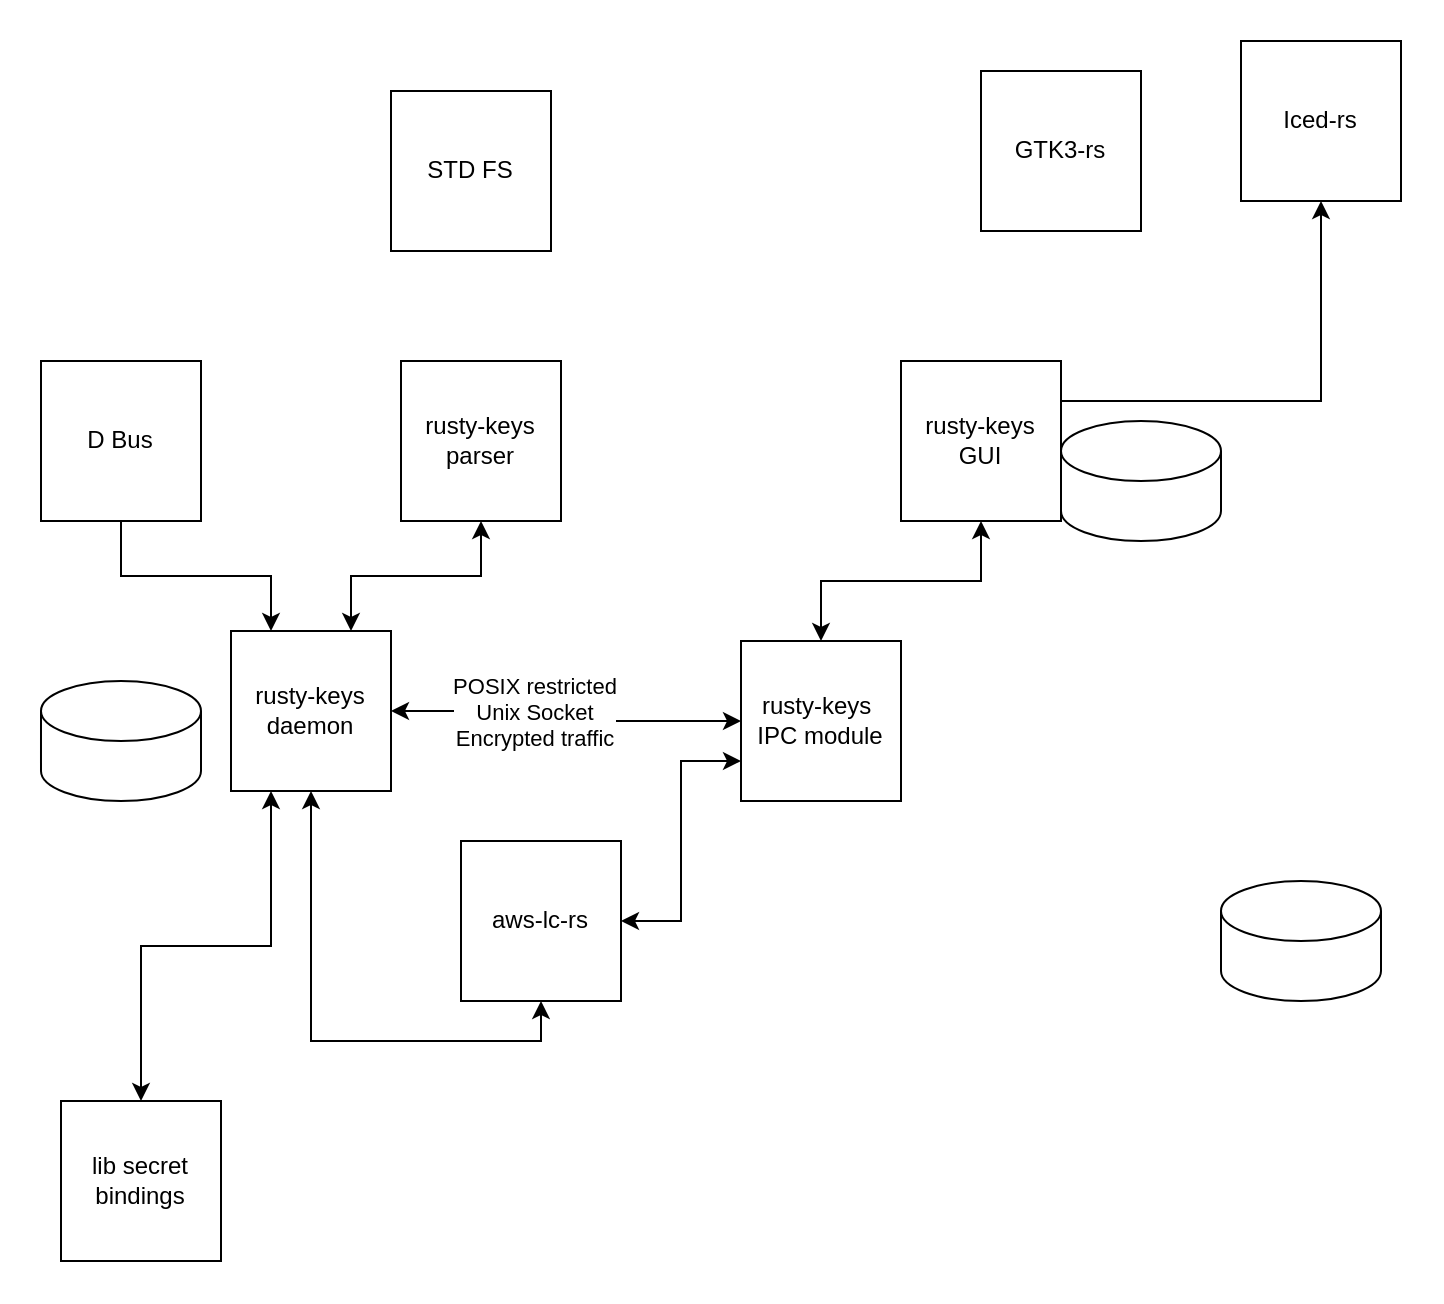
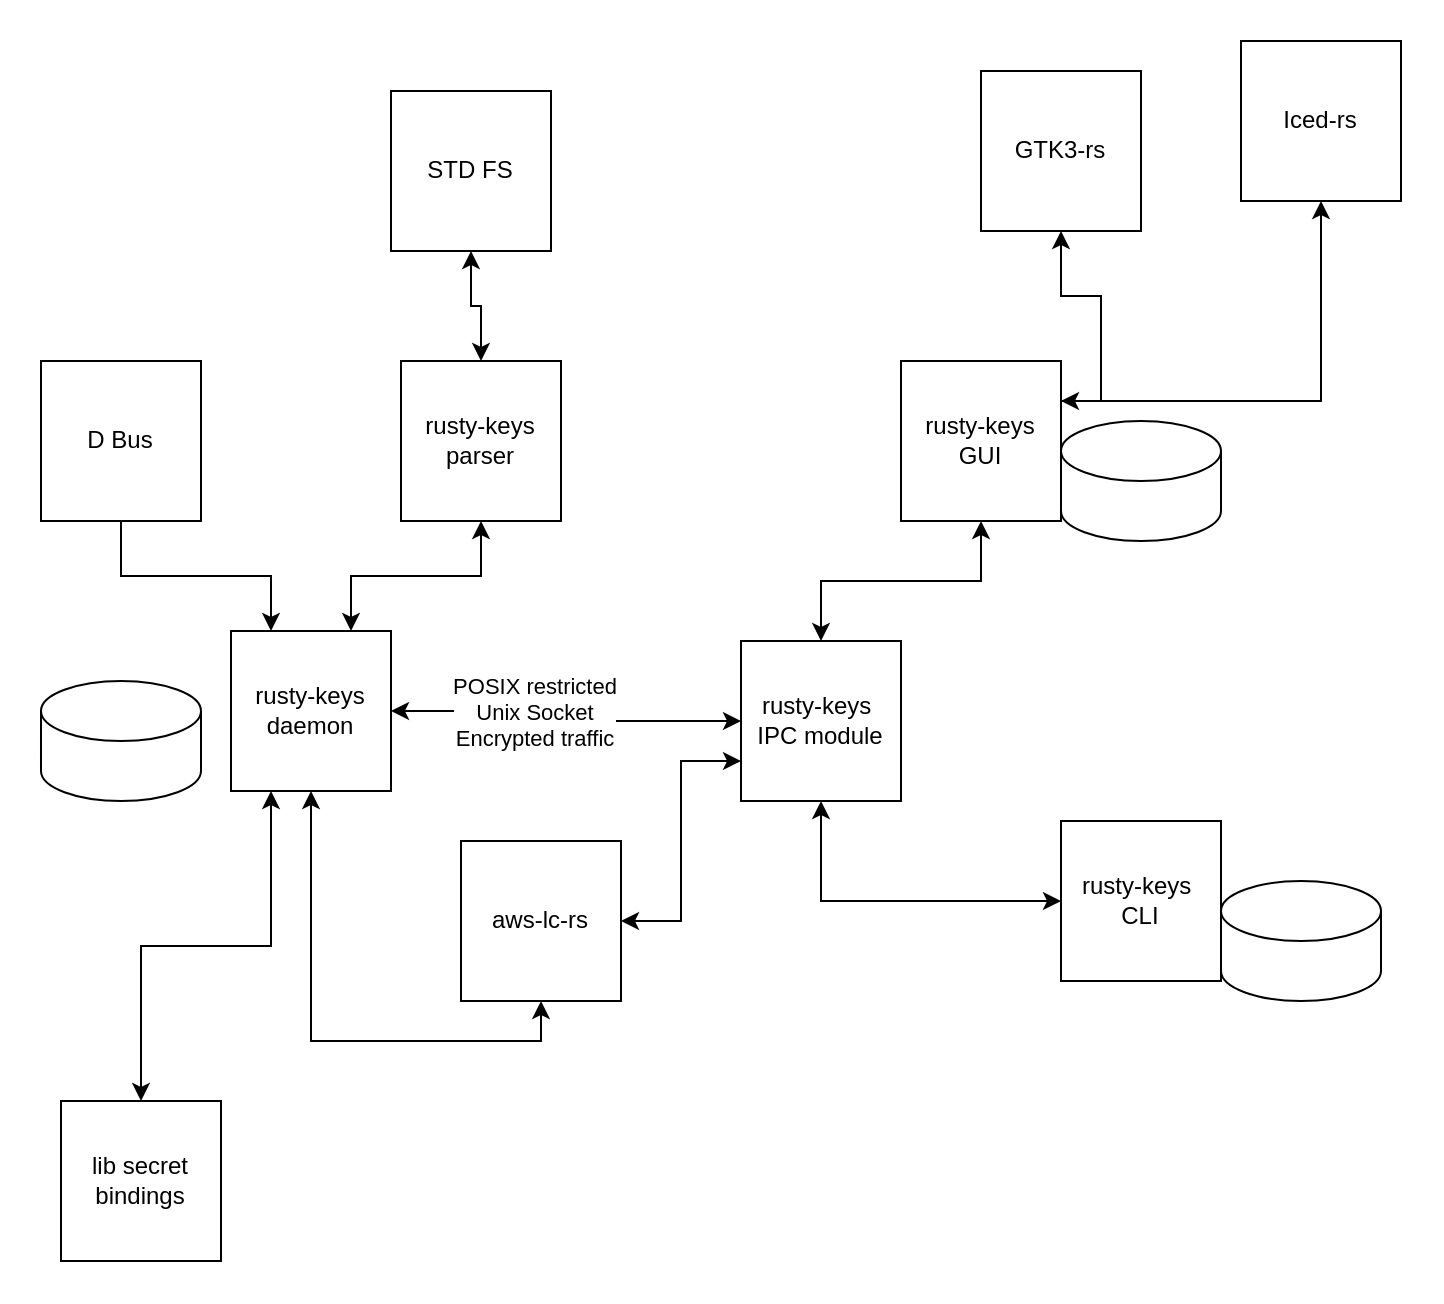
edge "GTK3-rs" -- "rusty-keys GUI": added
edge "STD FS" -- "rusty-keys parser": added
edge "rusty-keys IPC module" -- "rusty-keys CLI": added
node "rusty-keys CLI": added
